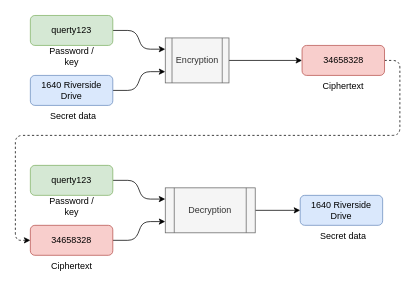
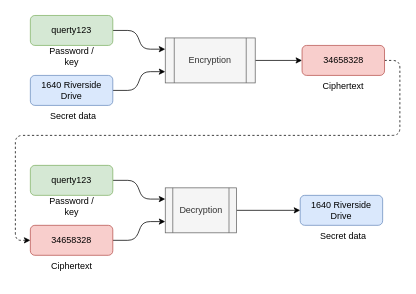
node "Encryption": size 64x45 -> 90x45
node "Decryption": size 90x45 -> 71x45
